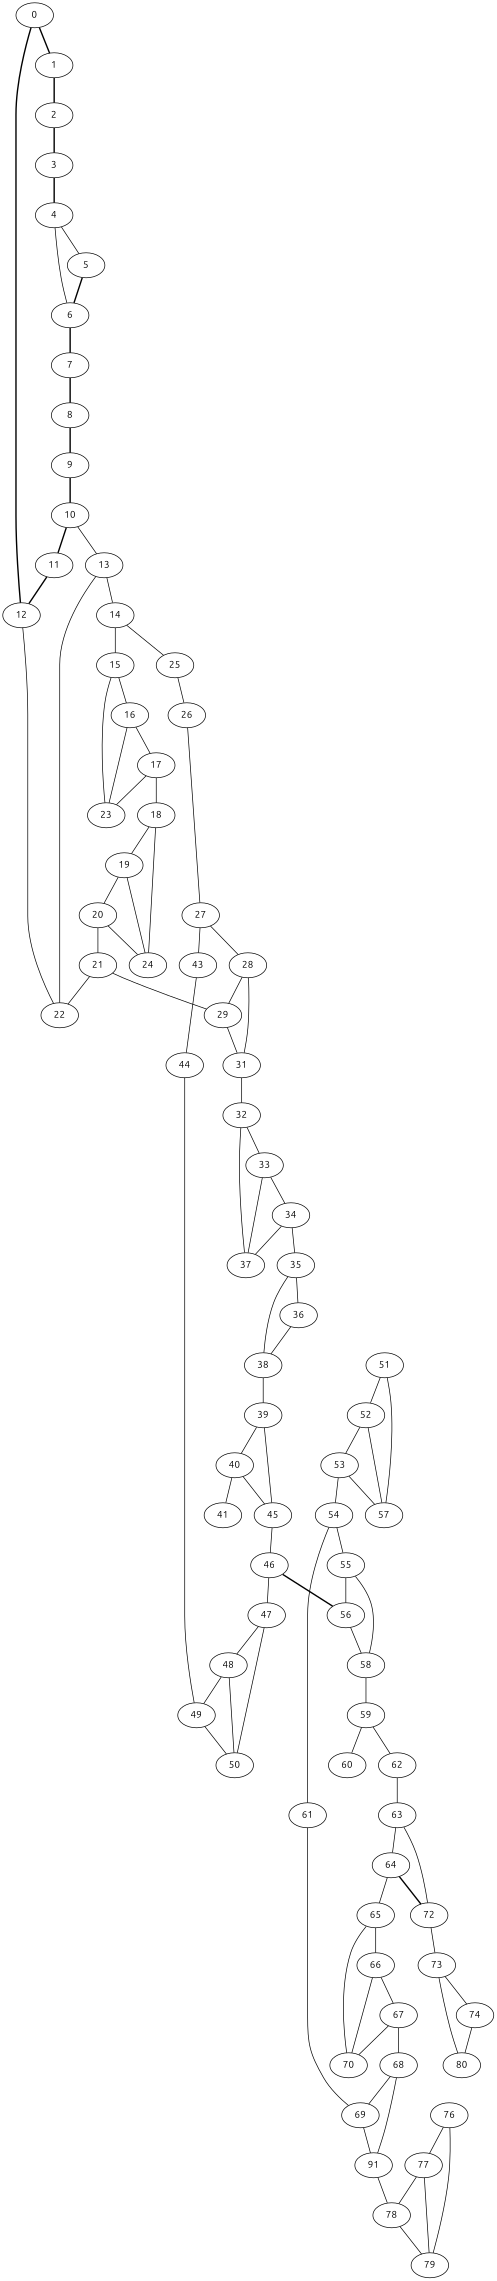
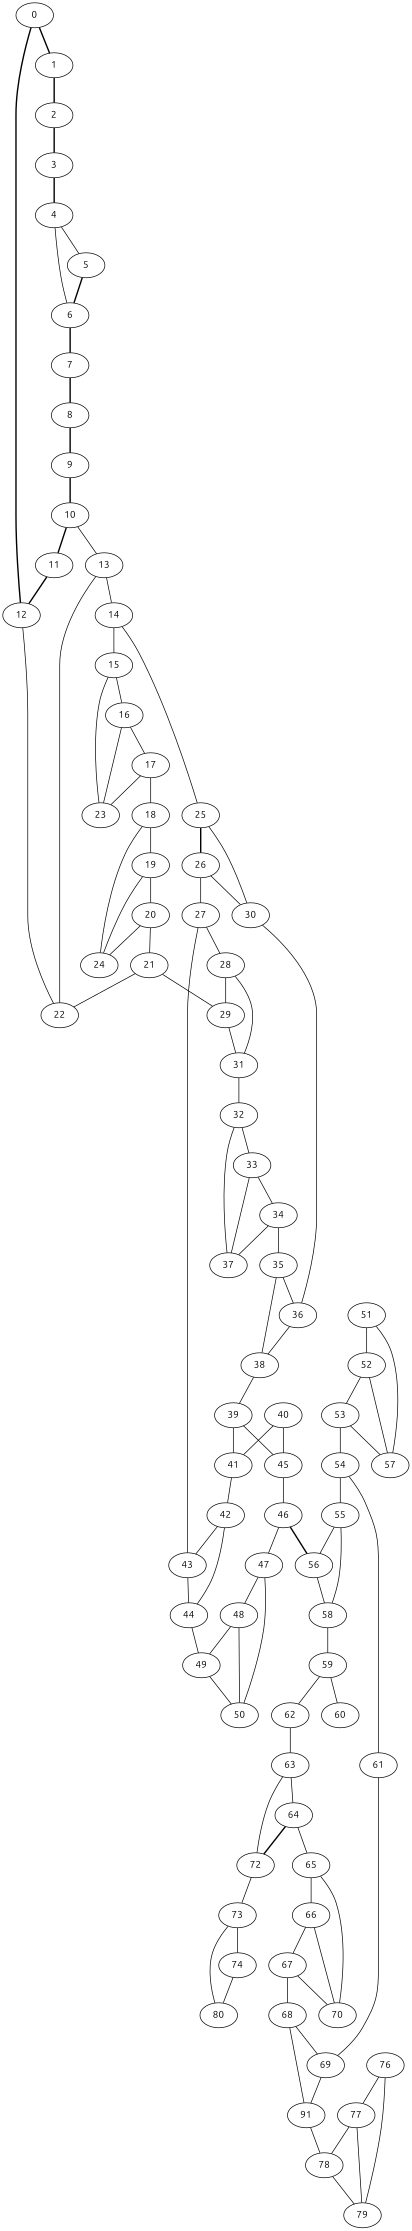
edge "25" -- "26": style solid -> bold
node "30": added
edge "39" -- "40": now "39" -- "41"
node "42": added
